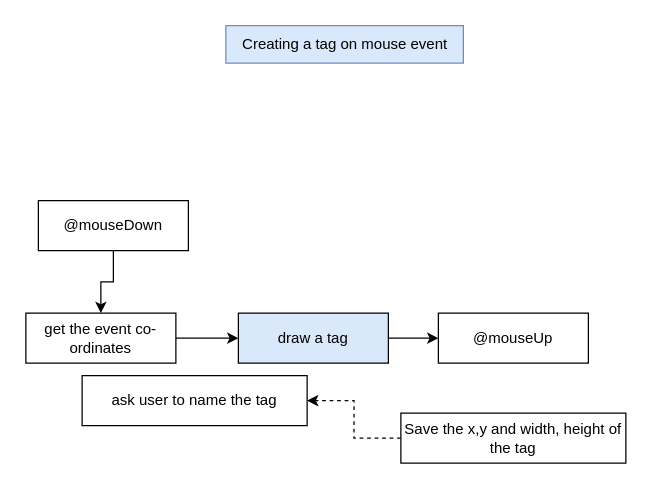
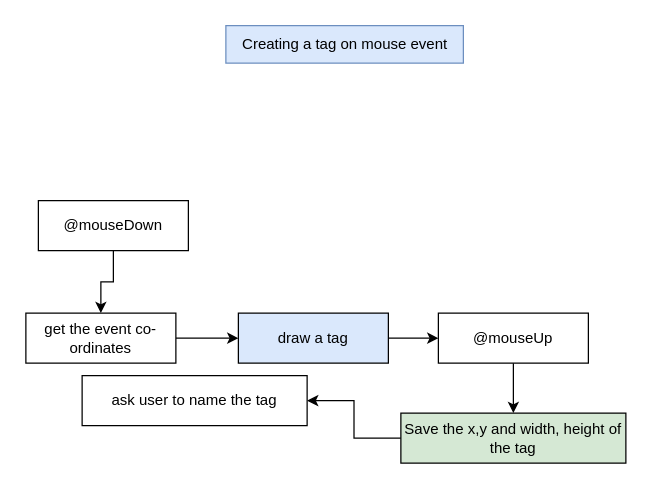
edge "@mouseUp" -> "Save the x,y and width, height of the tag": added
edge "Save the x,y and width, height of the tag" -> "ask user to name the tag": style dashed -> solid
node "Save the x,y and width, height of the tag": fillcolor #ffffff -> #d5e8d4
